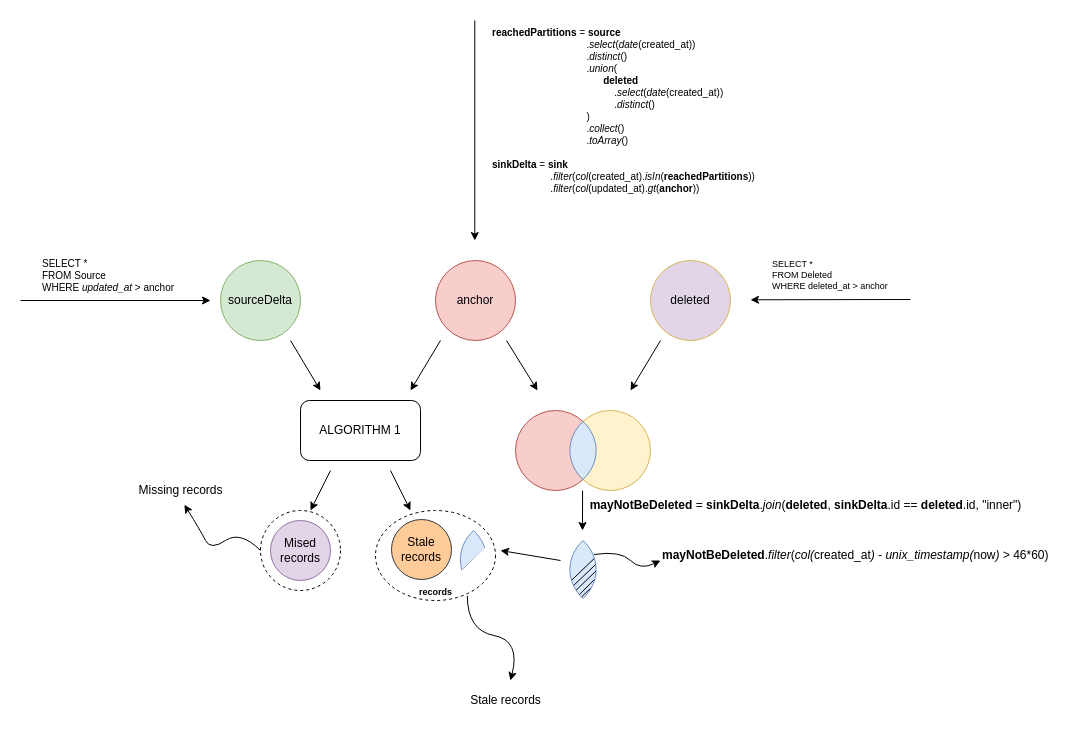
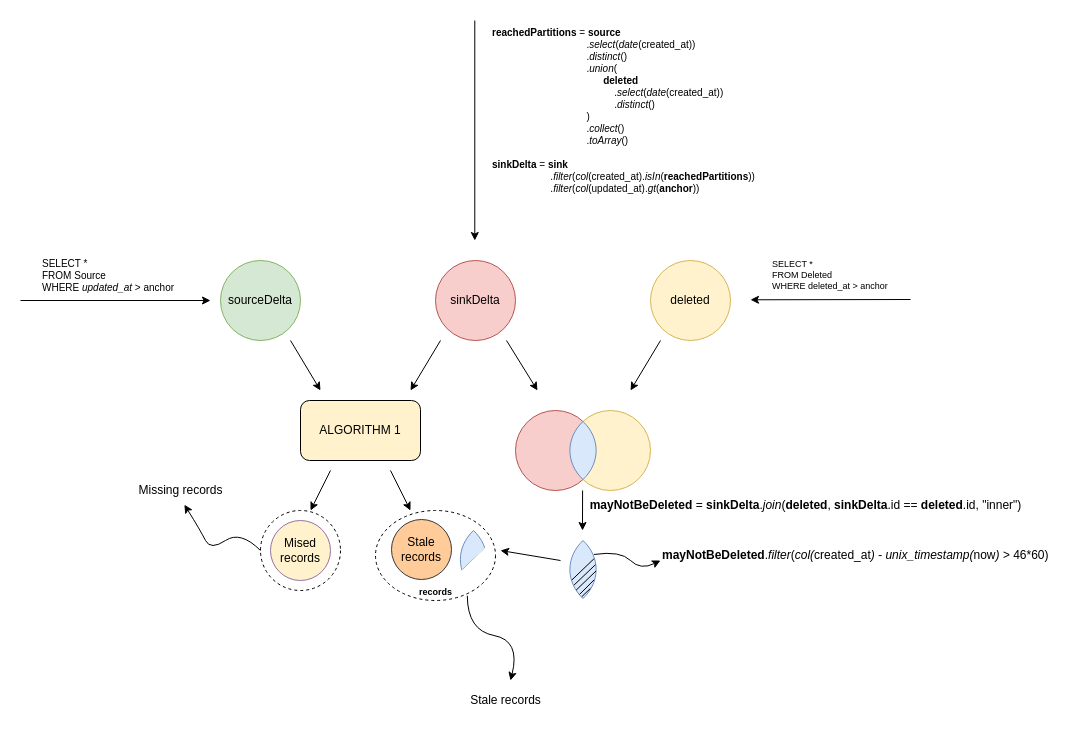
node "anchor": label "anchor" -> "sinkDelta"
node "deleted": fillcolor #e1d5e7 -> #fff2cc
node "ALGORITHM 1": fillcolor #ffffff -> #fff2cc
node "Mised records": fillcolor #e1d5e7 -> #fff2cc
